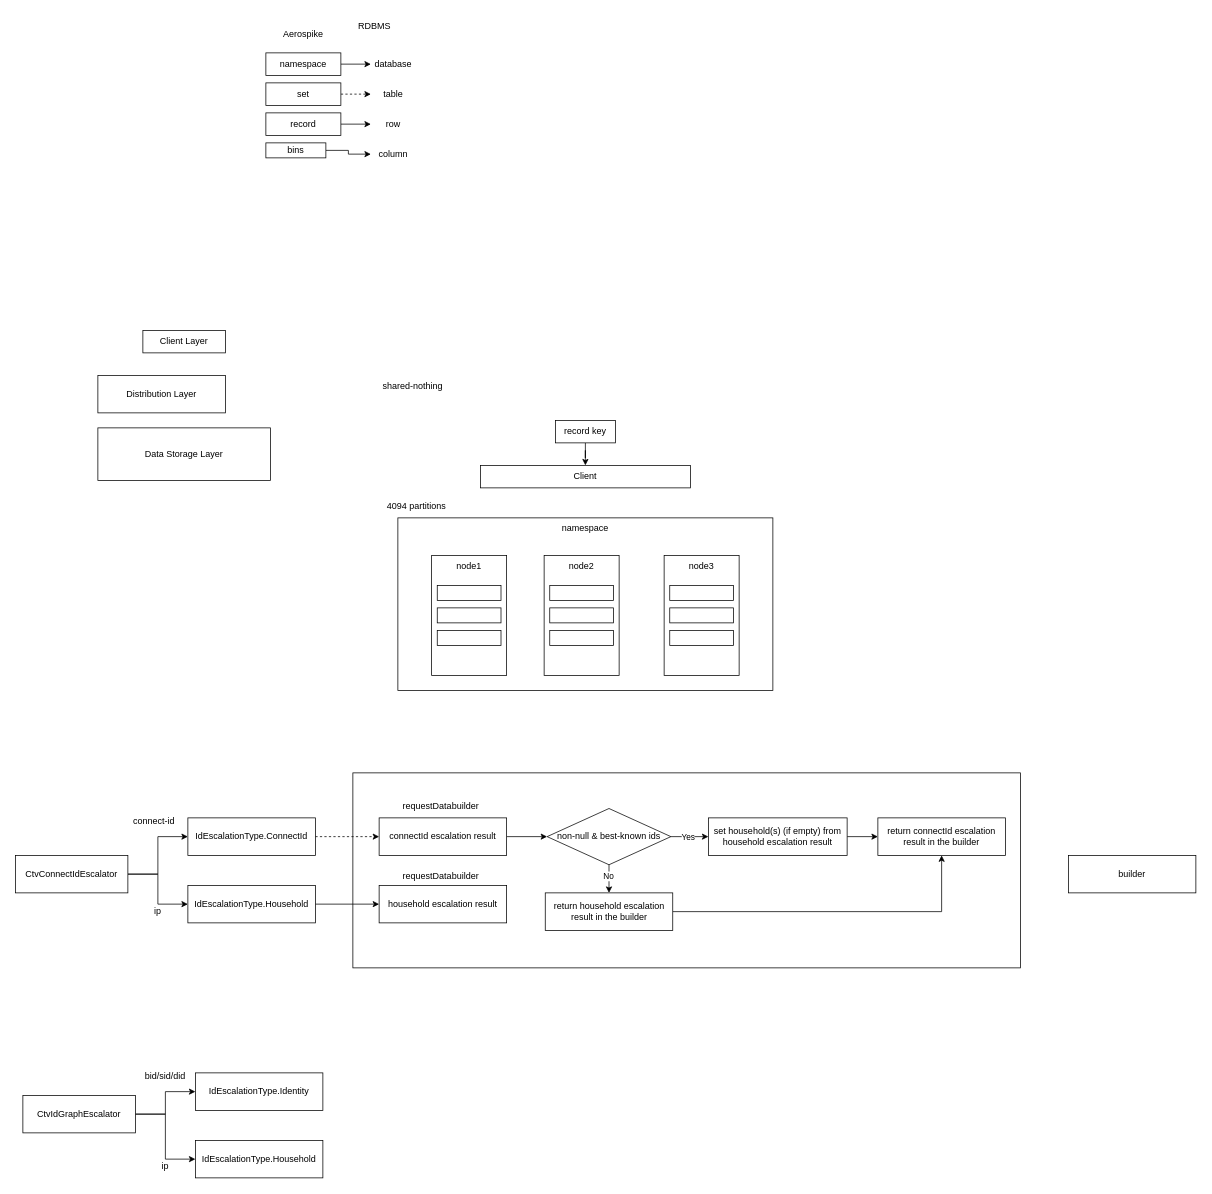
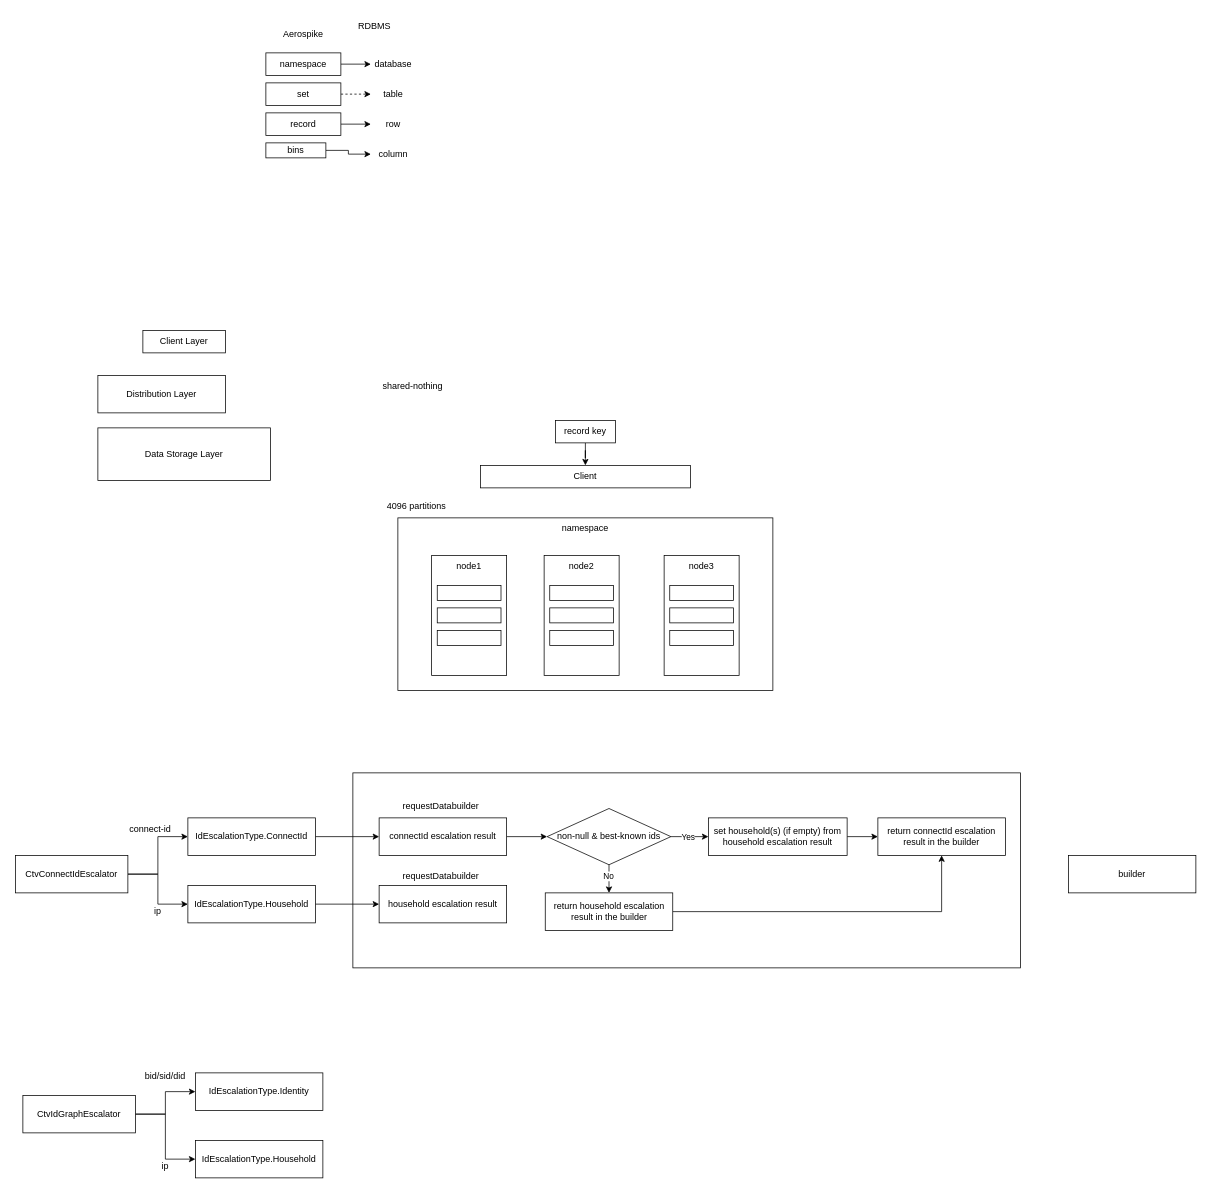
node "4094 partitions": label "4094 partitions" -> "4096 partitions"
node "connect-id": moved (154, 822) -> (150, 829)
edge "IdEscalationType.ConnectId" -> "connectId escalation result": style dashed -> solid
